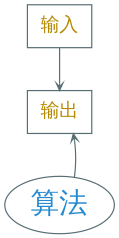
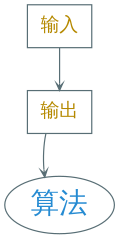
edge "算法" -> "输出": reversed
